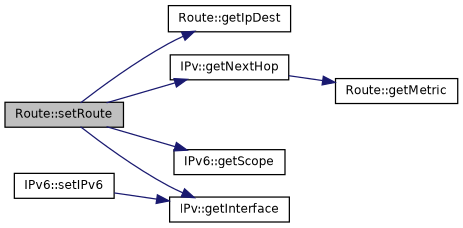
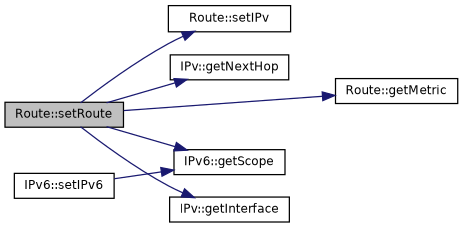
node "Route::getIpDest": label "Route::getIpDest" -> "Route::setIPv"
edge "IPv::getNextHop" -> "Route::getMetric": now "Route::setRoute" -> "Route::getMetric"
edge "IPv6::setIPv6" -> "IPv::getInterface": now "IPv6::setIPv6" -> "IPv6::getScope"
